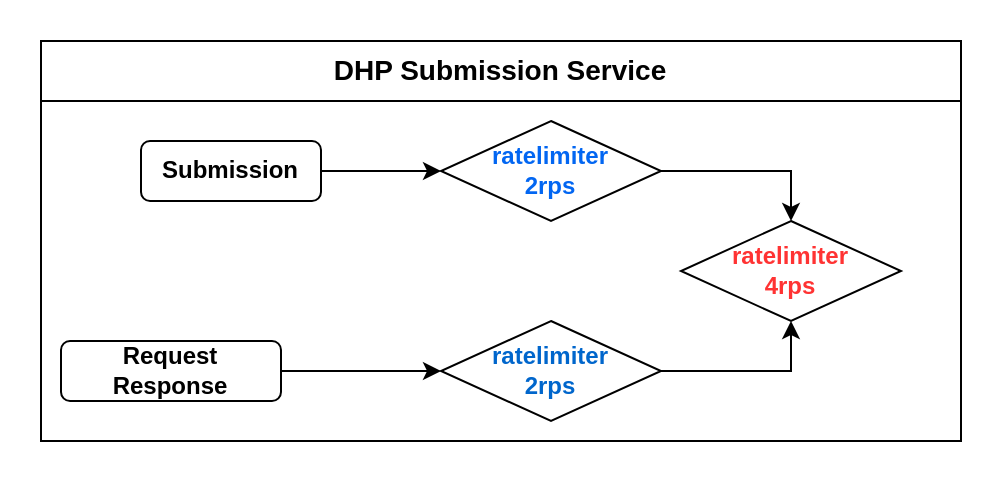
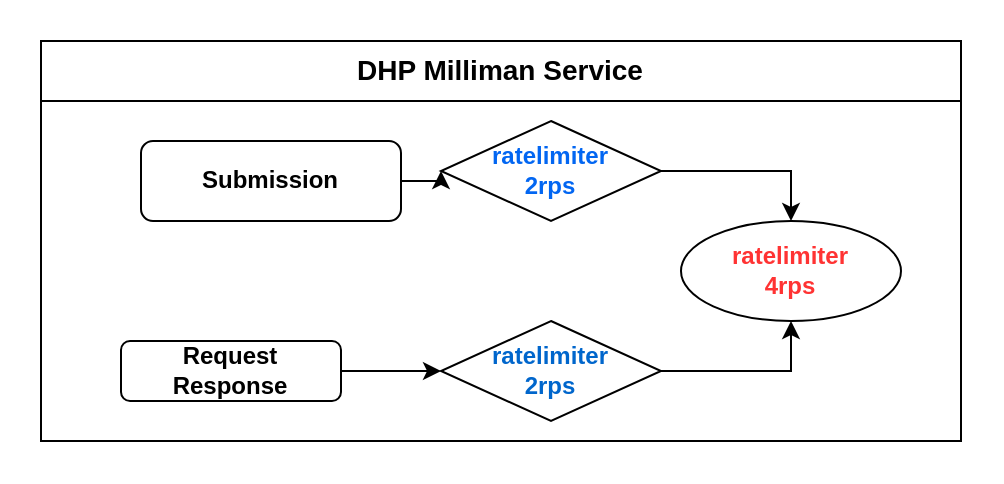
node "DHP Submission Service": label "DHP Submission Service" -> "DHP Milliman Service"
node "Submission": size 180x60 -> 260x80
node "ratelimiter 4rps": shape diamond -> ellipse
node "Request Response": moved (171, 371) -> (231, 371)
